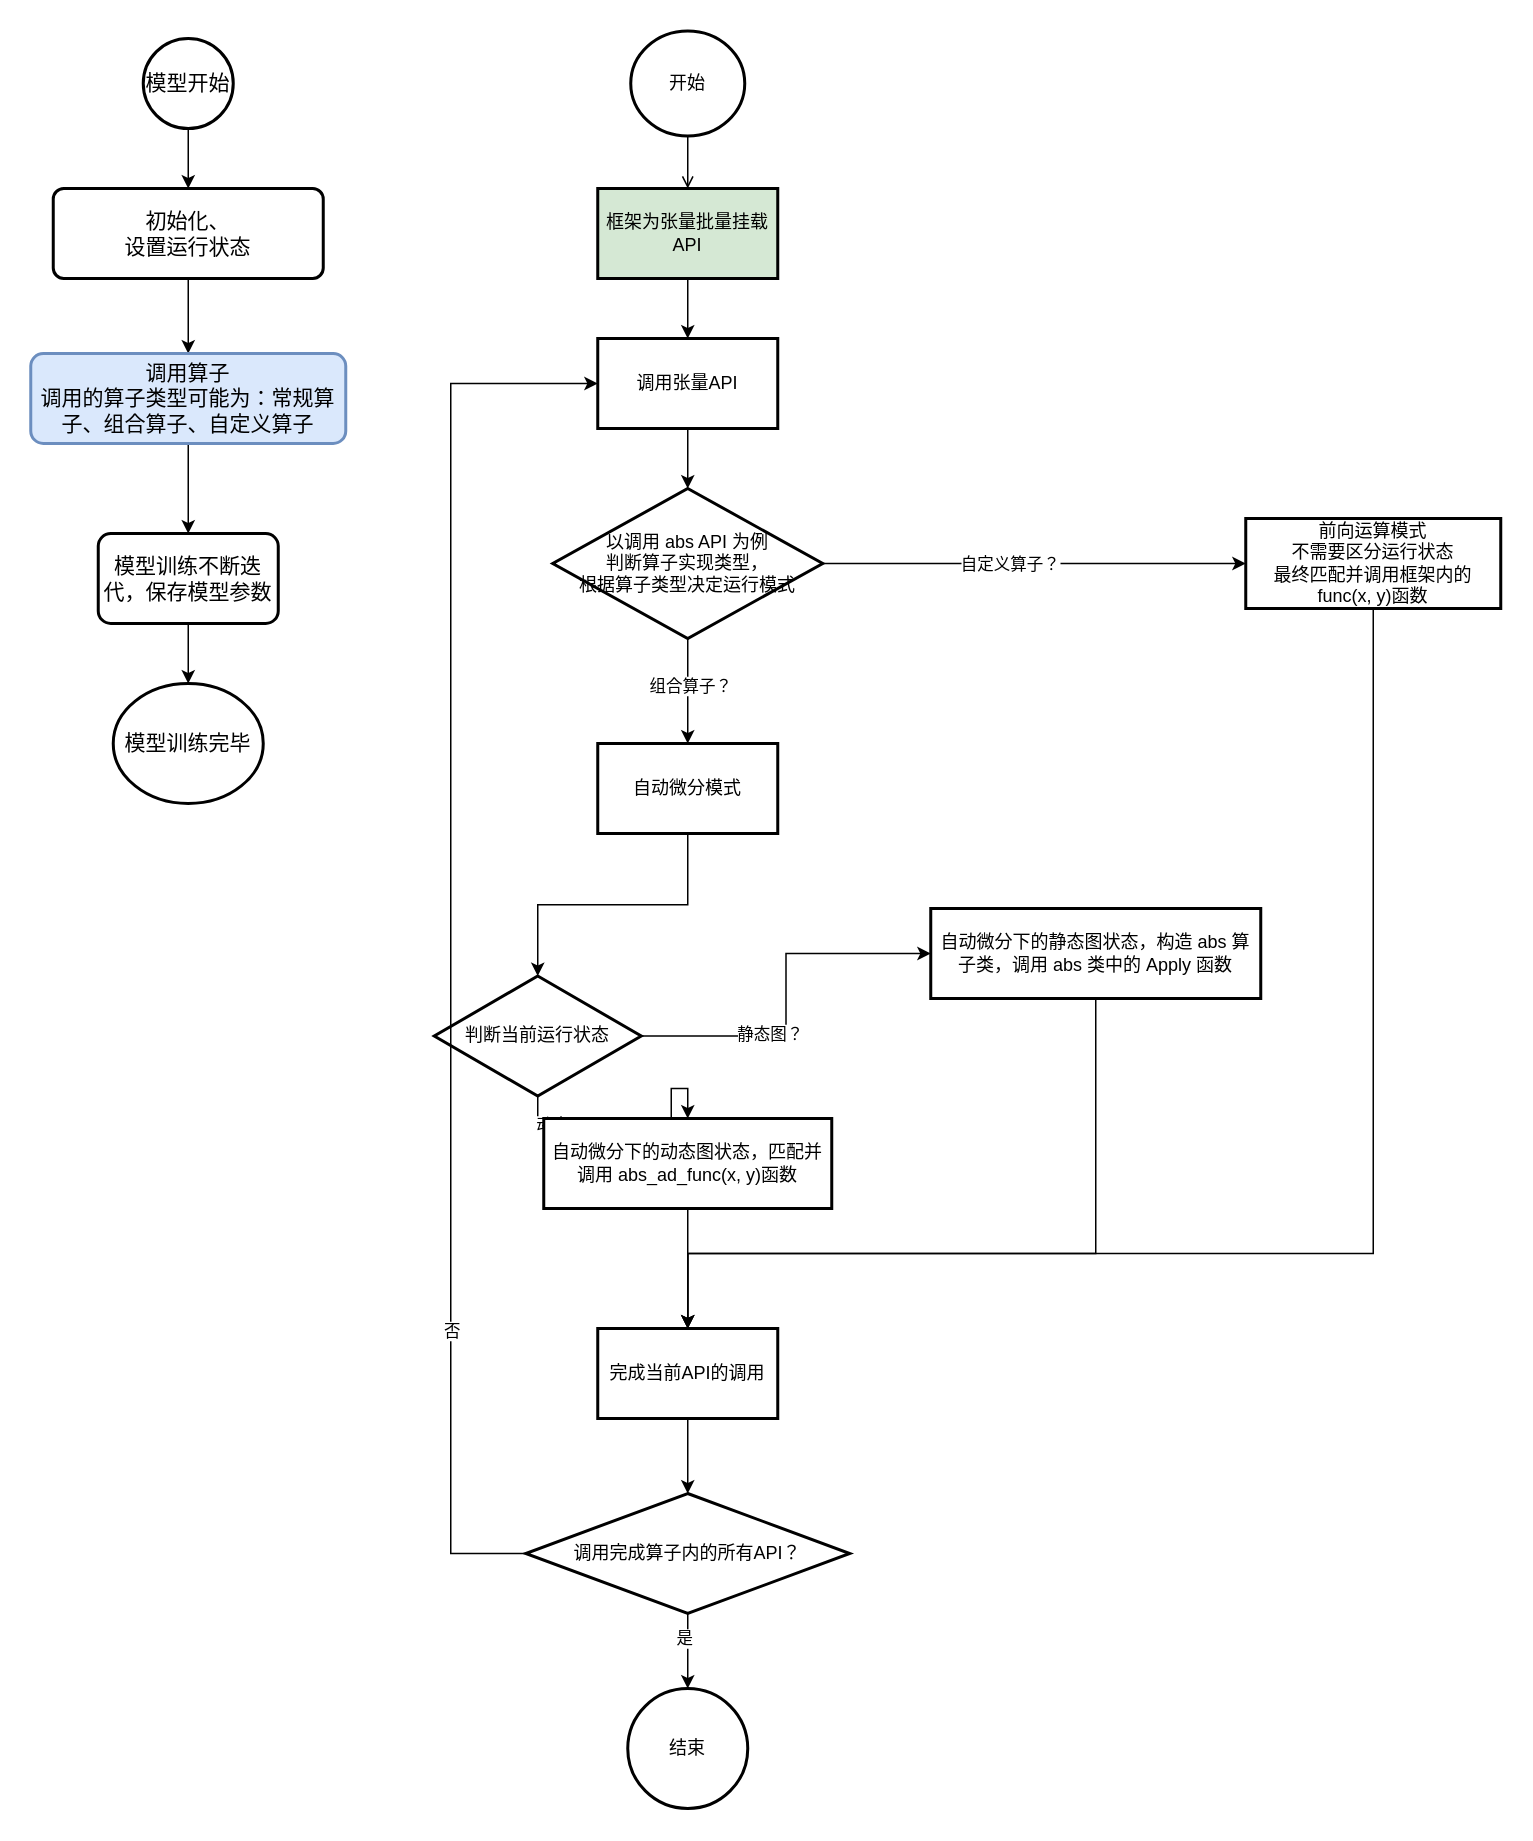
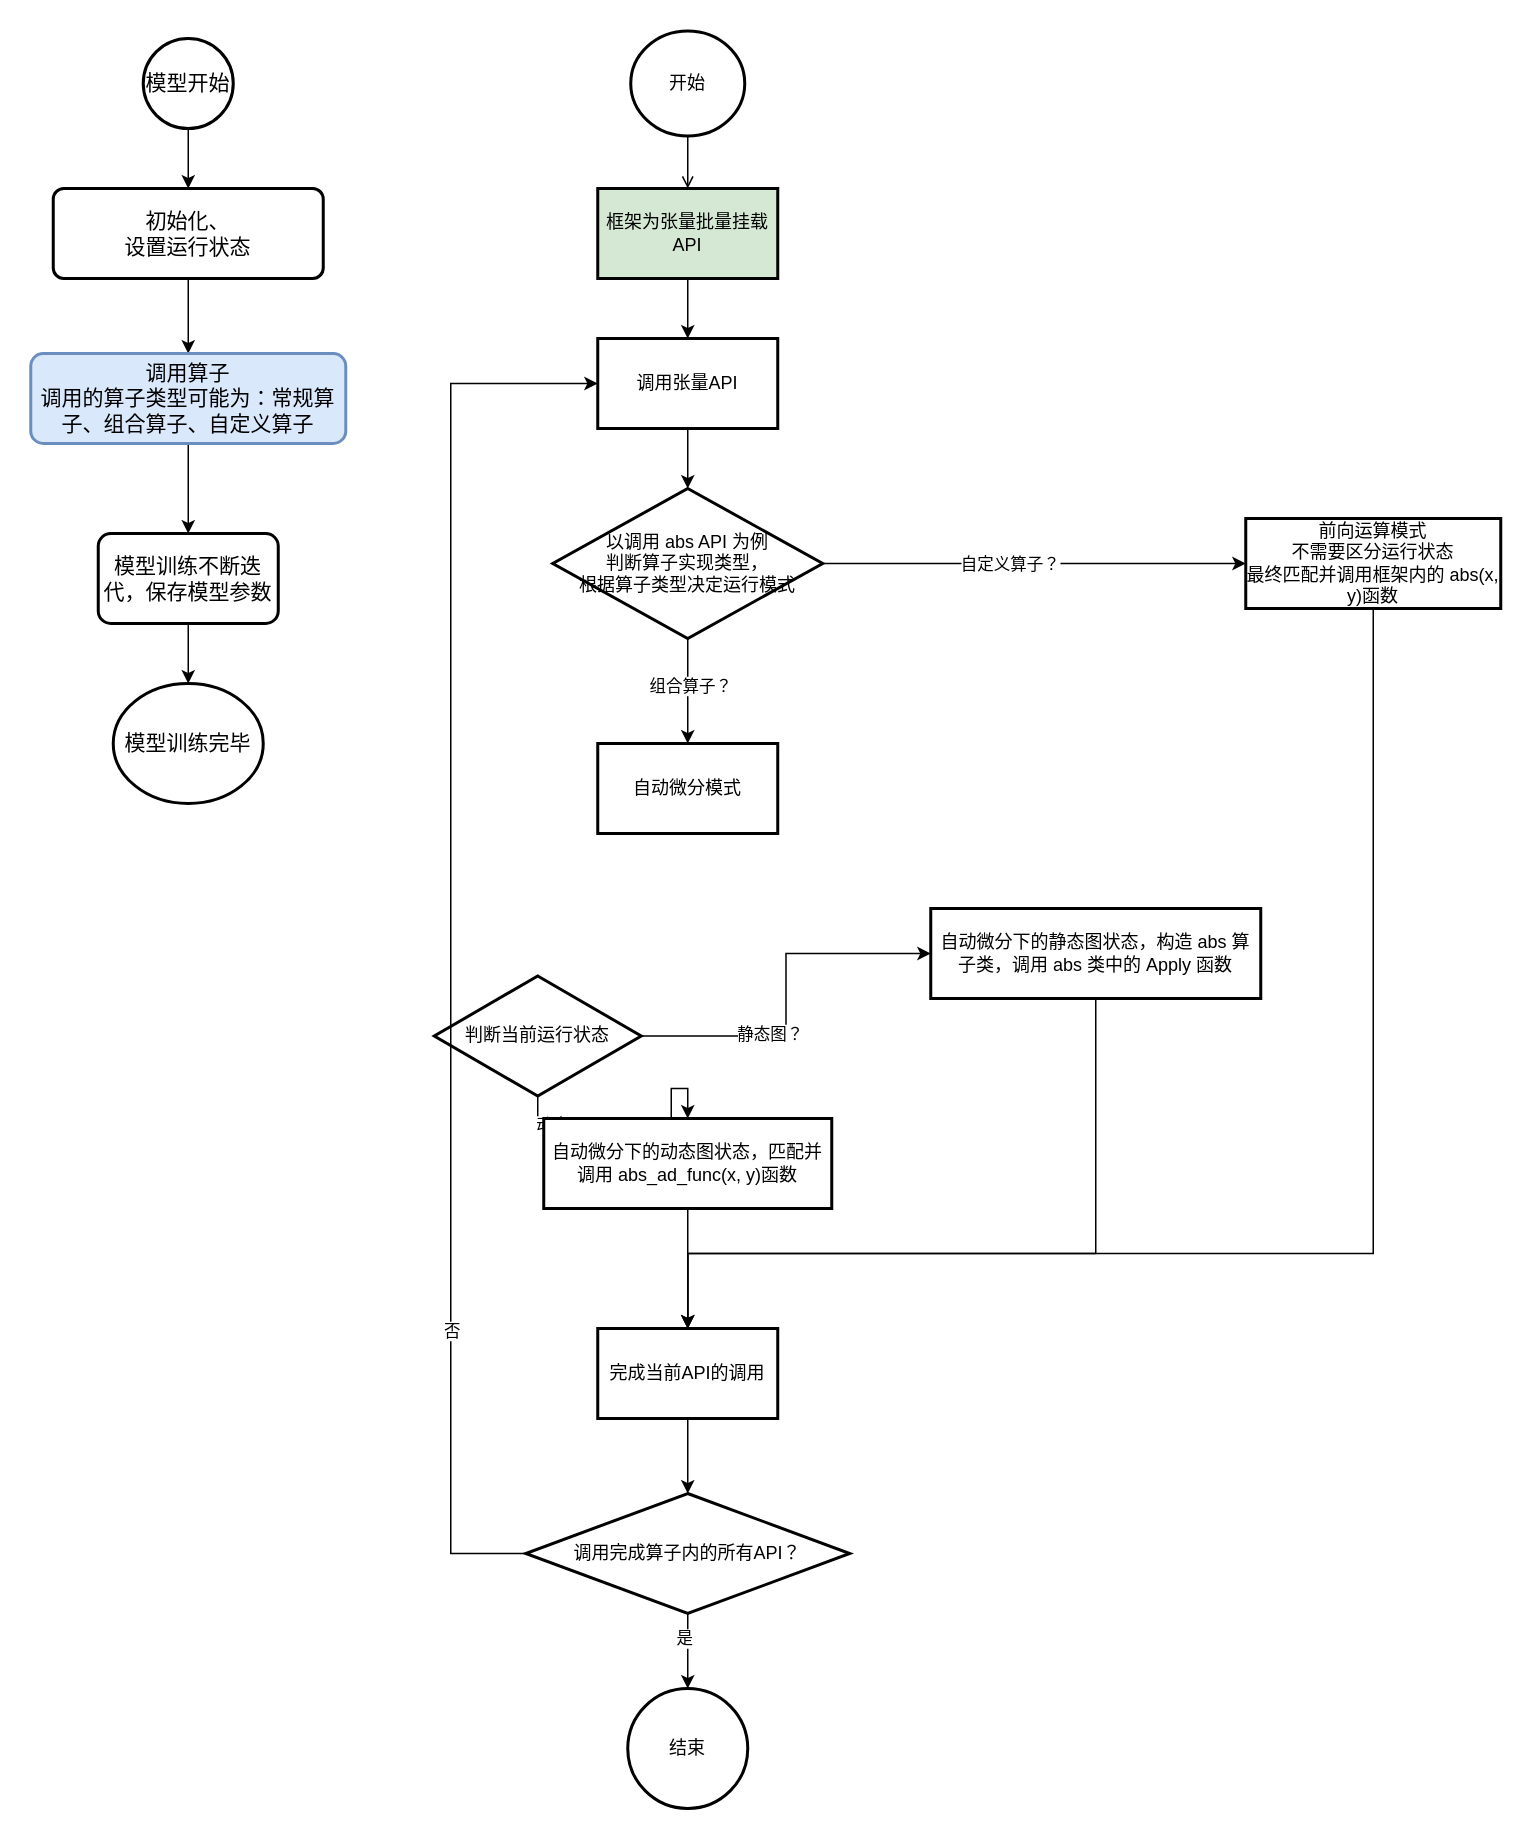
node "前向运算模式 不需要区分运行状态 最终匹配并调用框架内的 func(x, y)函数": label "前向运算模式 不需要区分运行状态 最终匹配并调用框架内的 func(x, y)函数" -> "前向运算模式 不需要区分运行状态 最终匹配并调用框架内的 abs(x, y)函数"
edge "自动微分模式" -> "判断当前运行状态": removed
